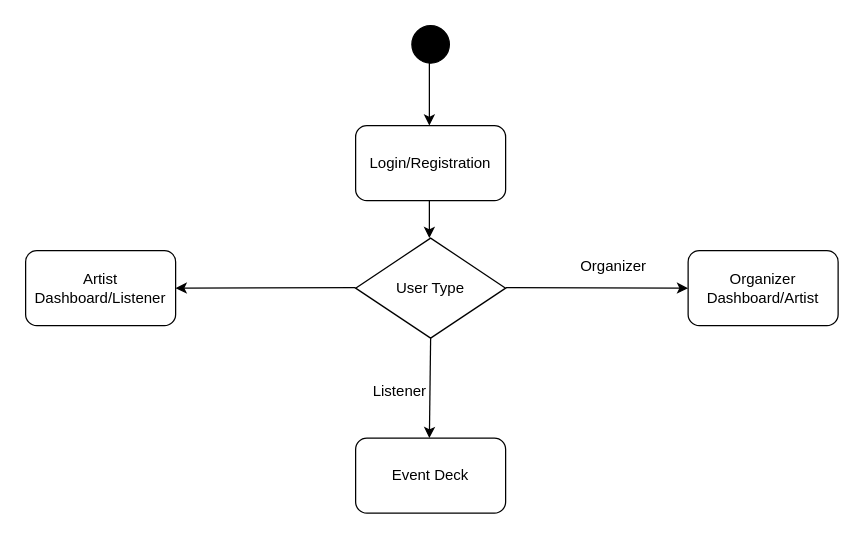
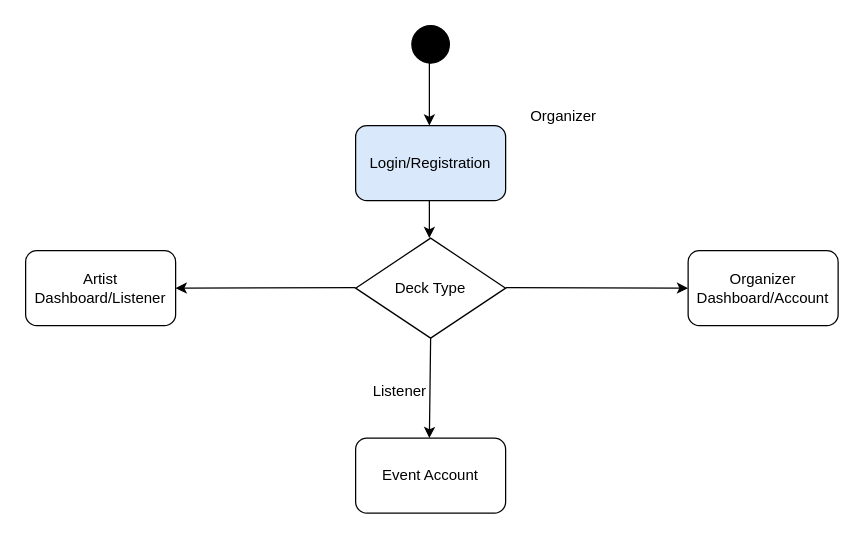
node "Login/Registration": fillcolor #ffffff -> #dae8fc
node "Organizer": moved (613, 267) -> (563, 117)
node "User Type": label "User Type" -> "Deck Type"
node "Organizer Dashboard/Artist": label "Organizer Dashboard/Artist" -> "Organizer Dashboard/Account"
node "Event Deck": label "Event Deck" -> "Event Account"
